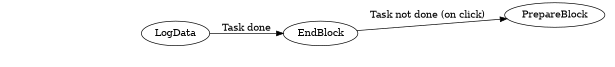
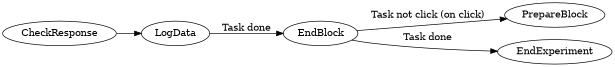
edge "EndBlock" -> "PrepareBlock": label "Task not done (on click)" -> "Task not click (on click)"
node "CheckResponse": added
node "EndExperiment": added
